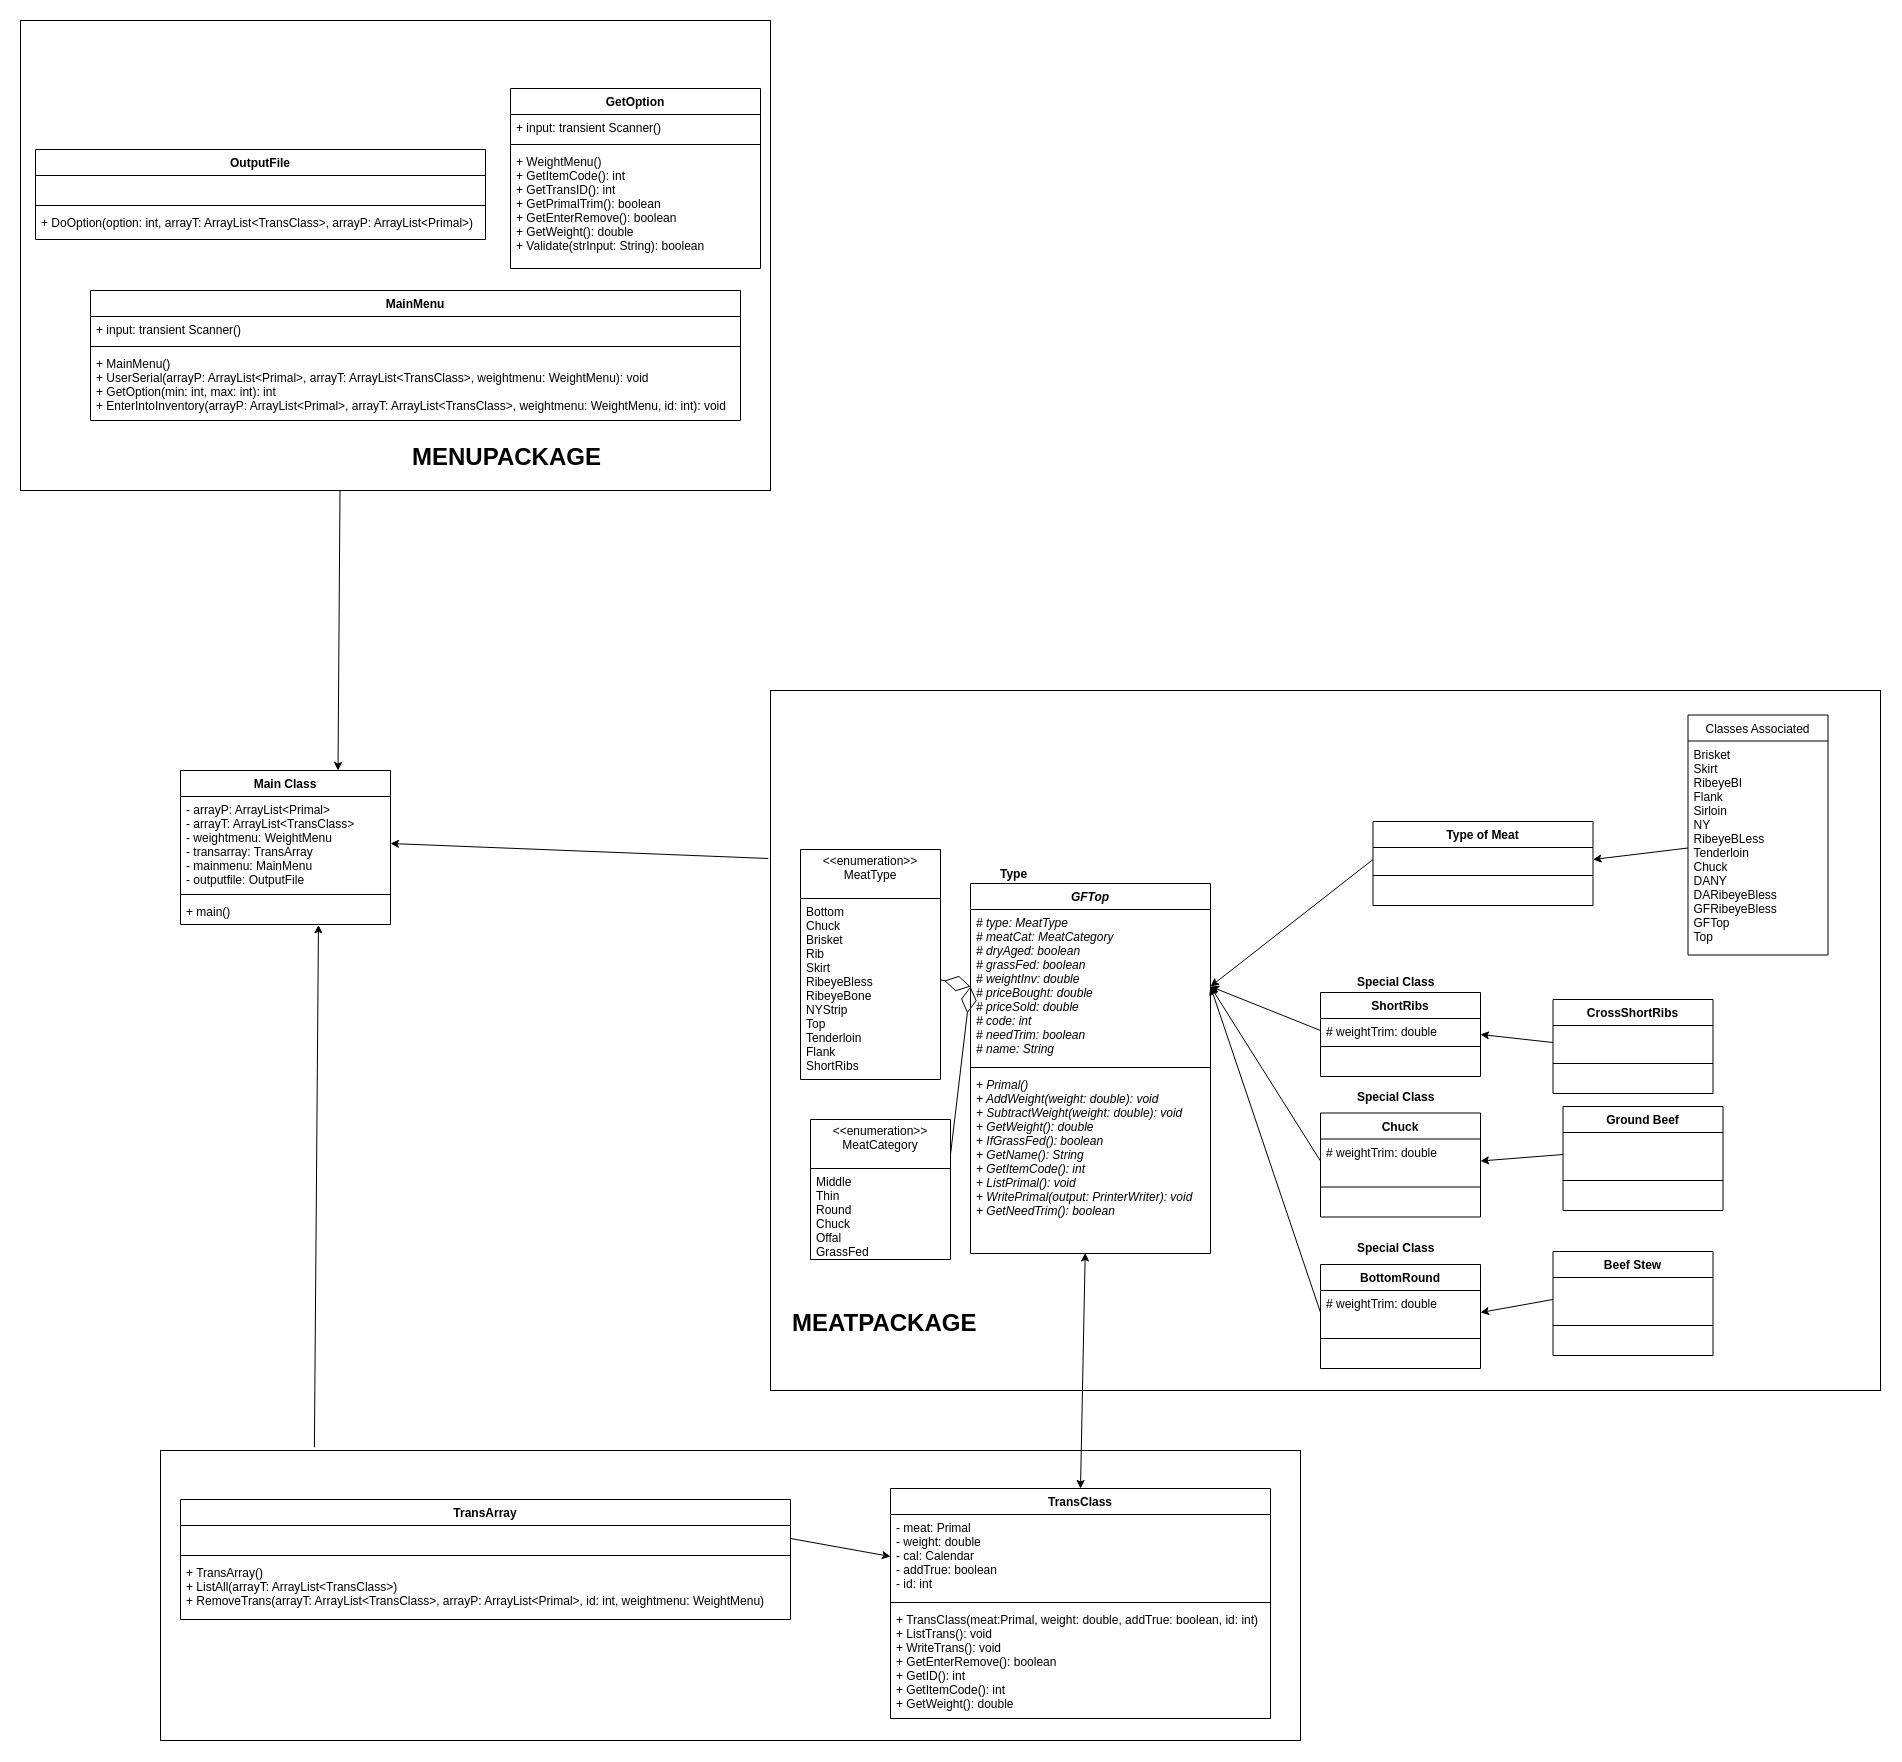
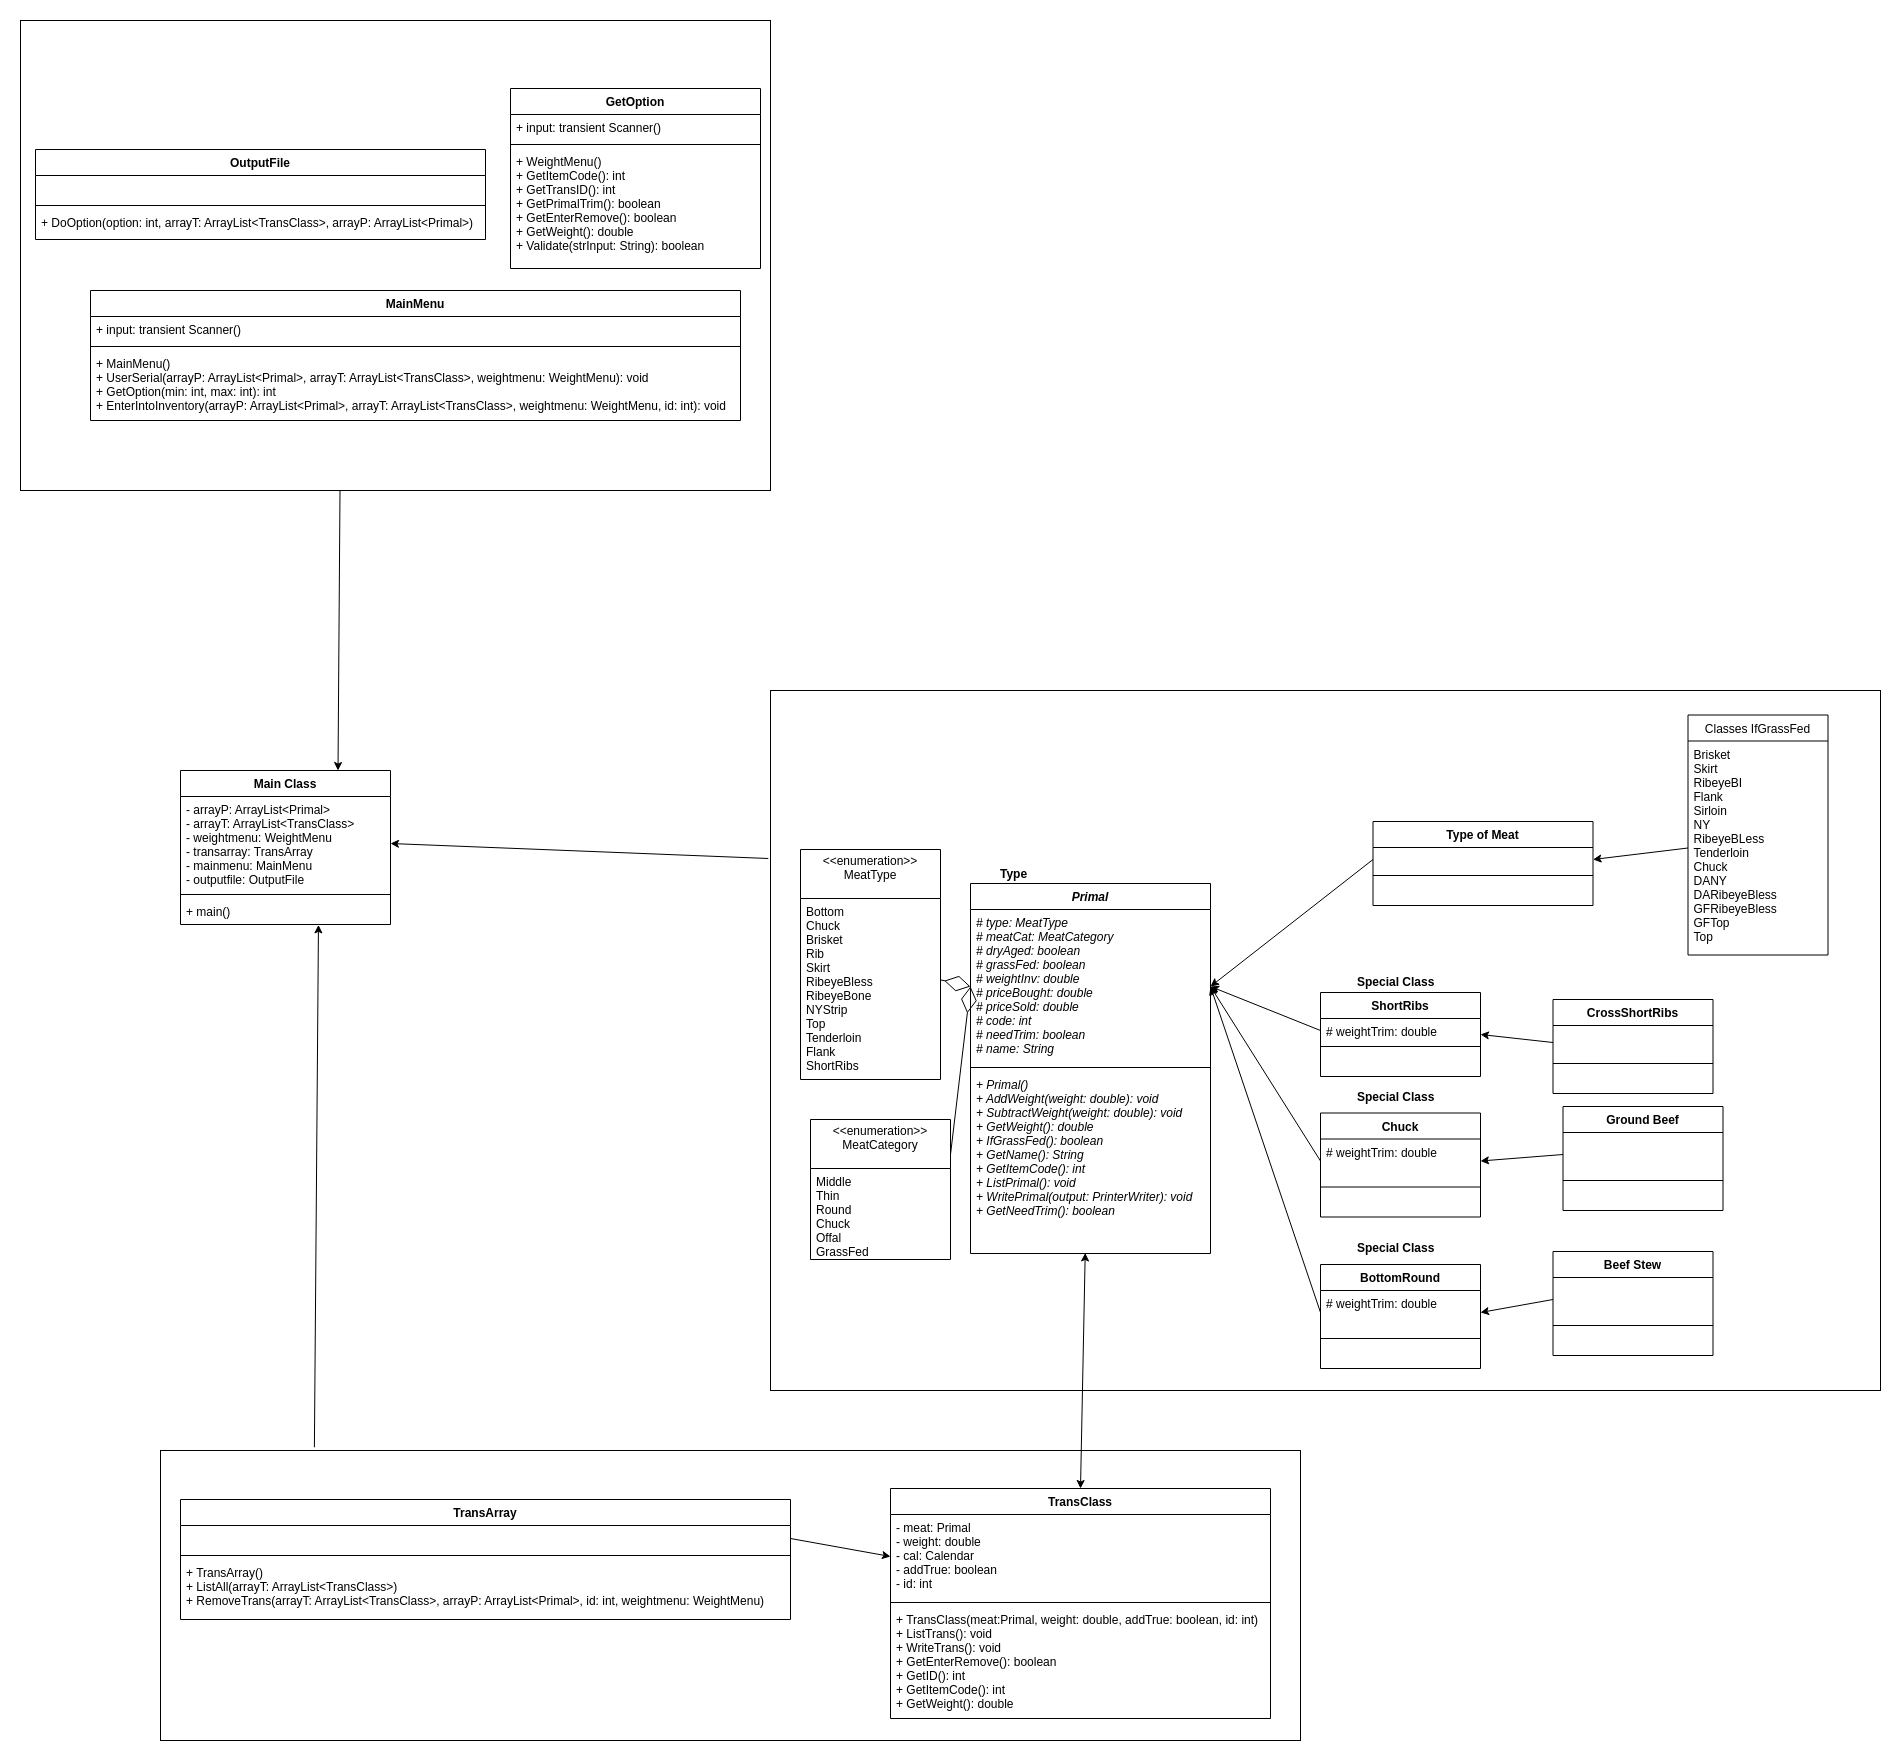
node "MENUPACKAGE": removed
node "Classes Associated": label "Classes Associated" -> "Classes IfGrassFed"
node "GFTop": label "GFTop" -> "Primal"
node "MEATPACKAGE": removed
